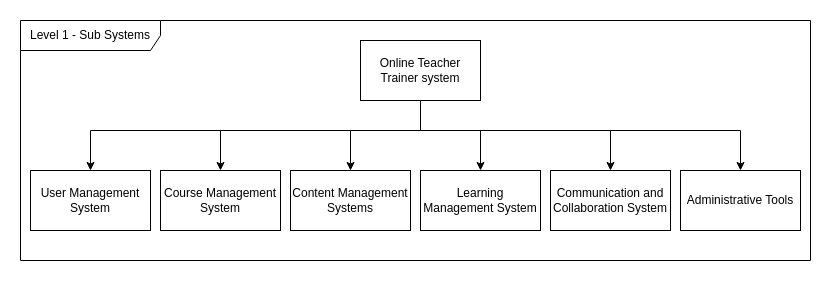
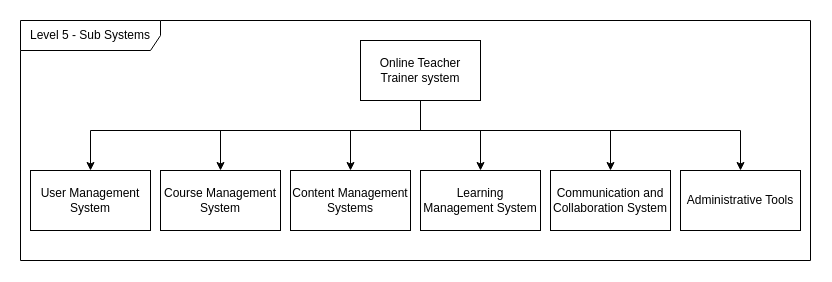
node "Level 1 - Sub Systems": label "Level 1 - Sub Systems" -> "Level 5 - Sub Systems"
